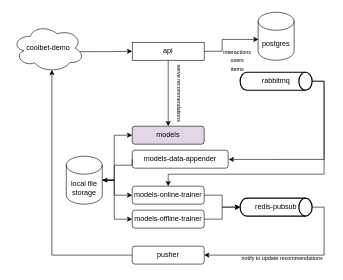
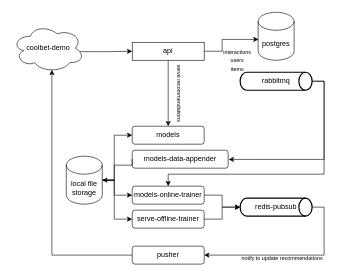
node "models": fillcolor #e1d5e7 -> #ffffff
node "models-offline-trainer": label "models-offline-trainer" -> "serve-offline-trainer"
